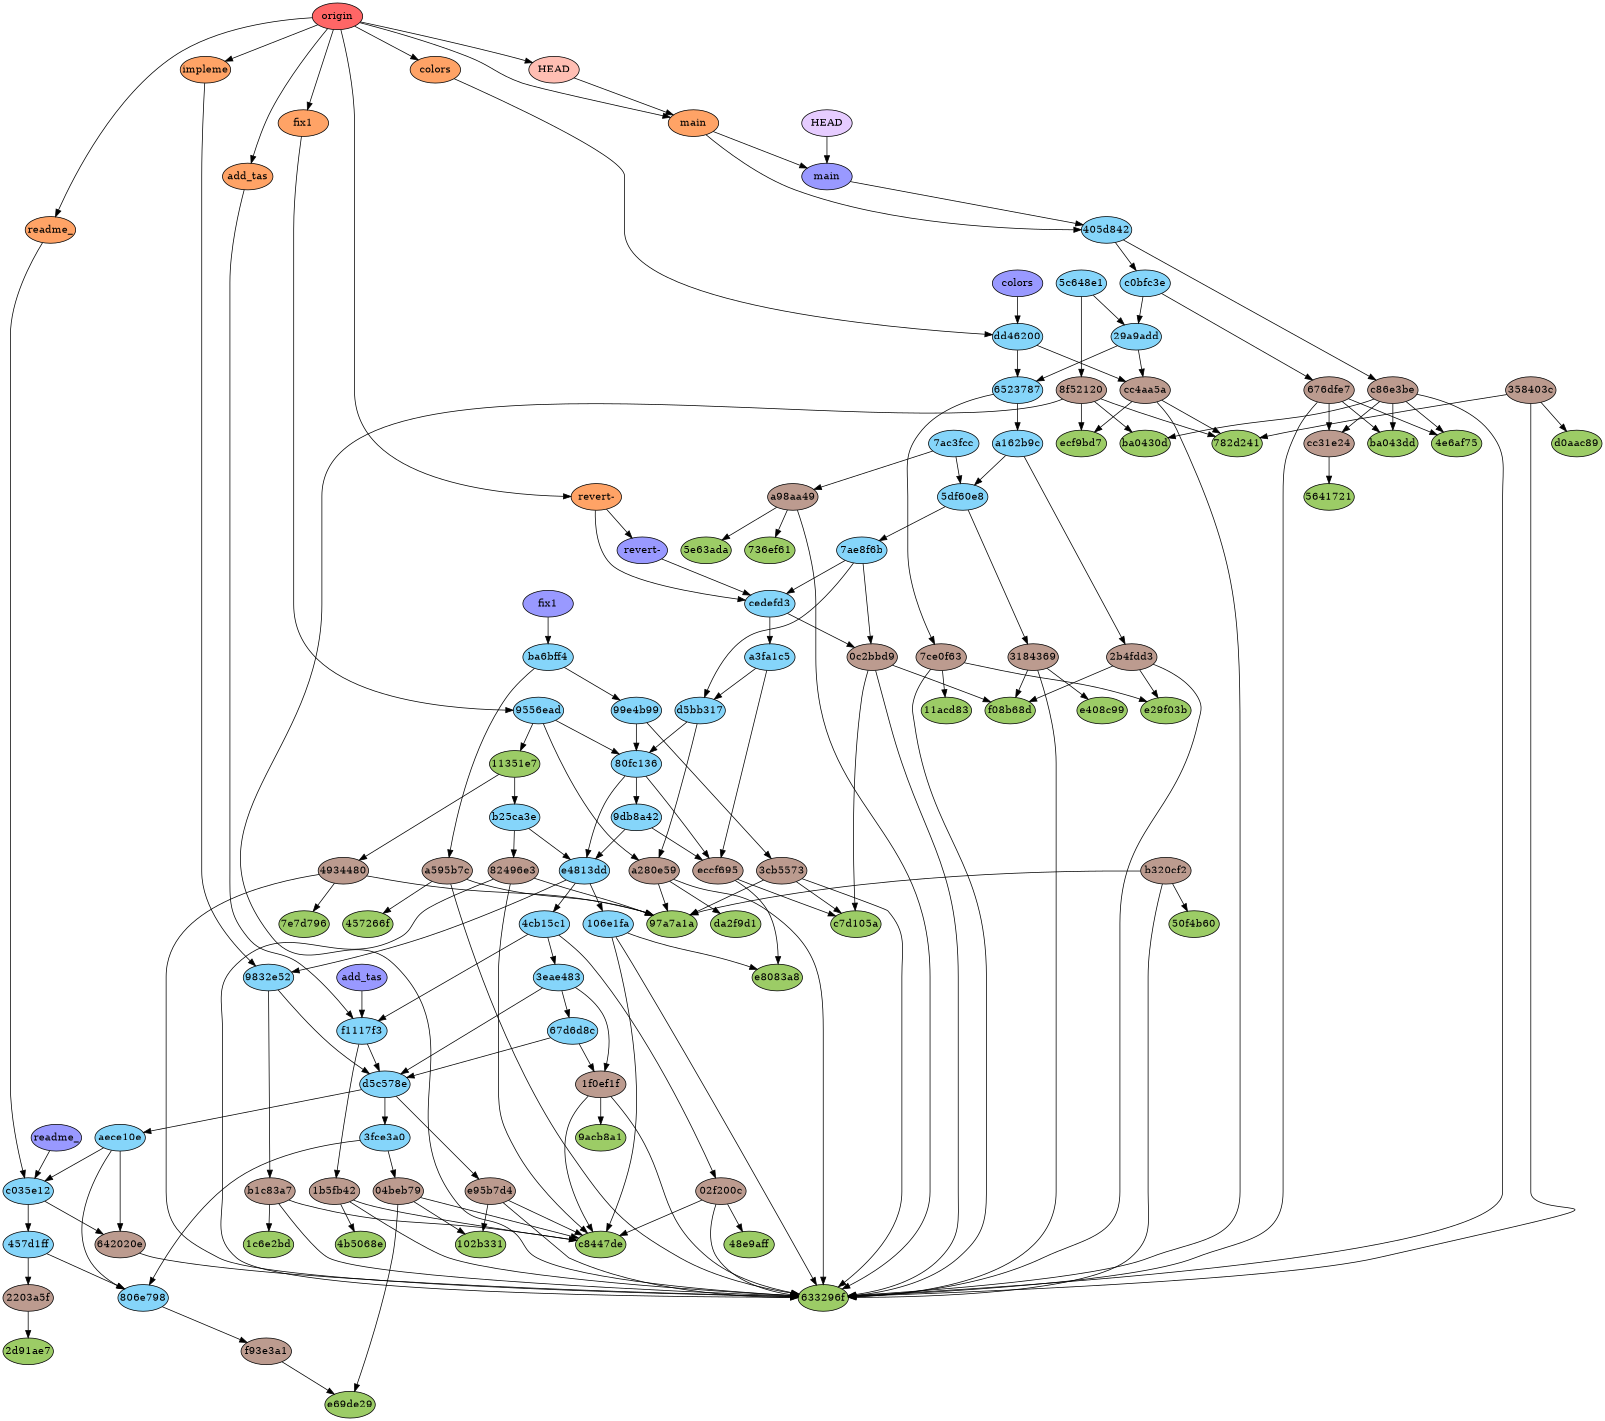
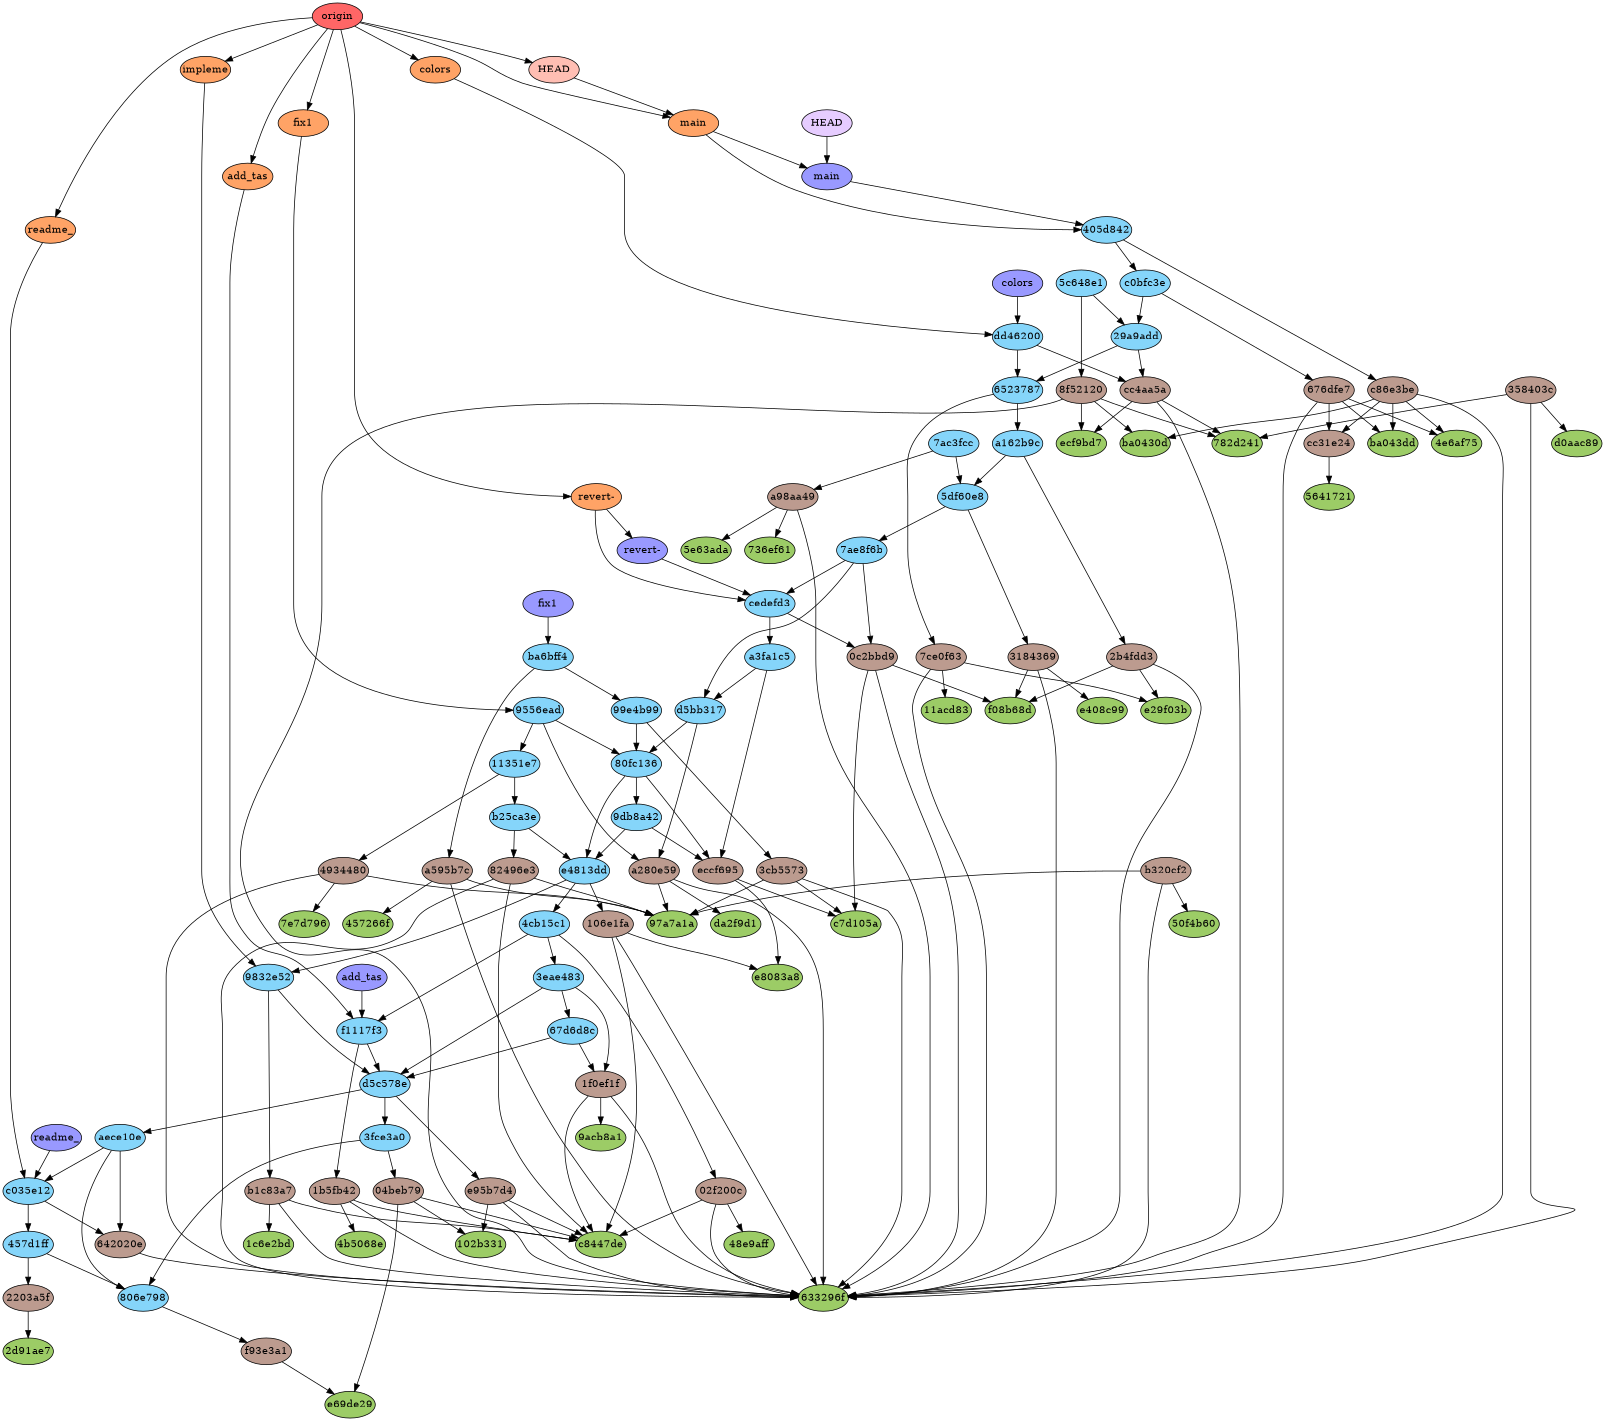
node "11351e7": fillcolor #9ccc66 -> #85d5fa
node "106e1fa": fillcolor #85d5fa -> #bc9b8f
